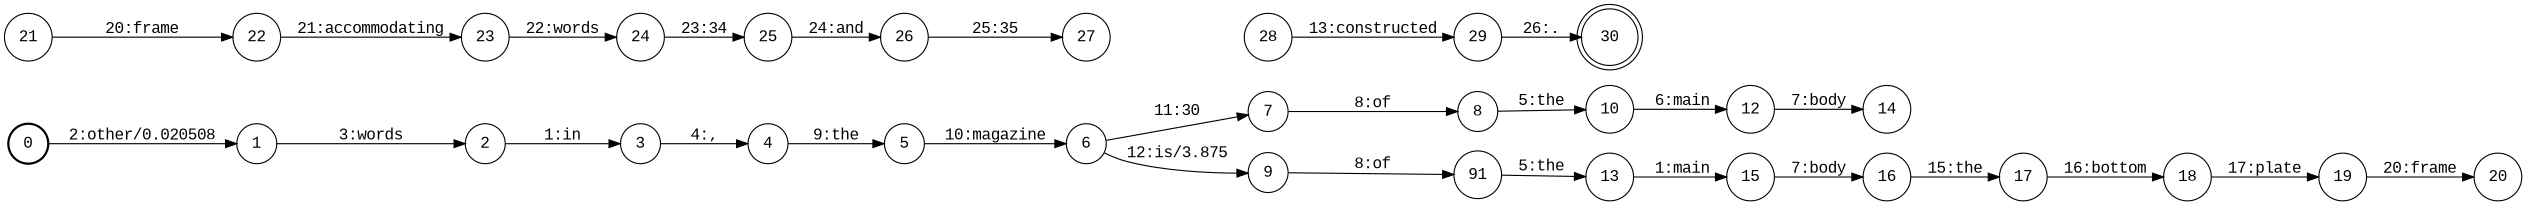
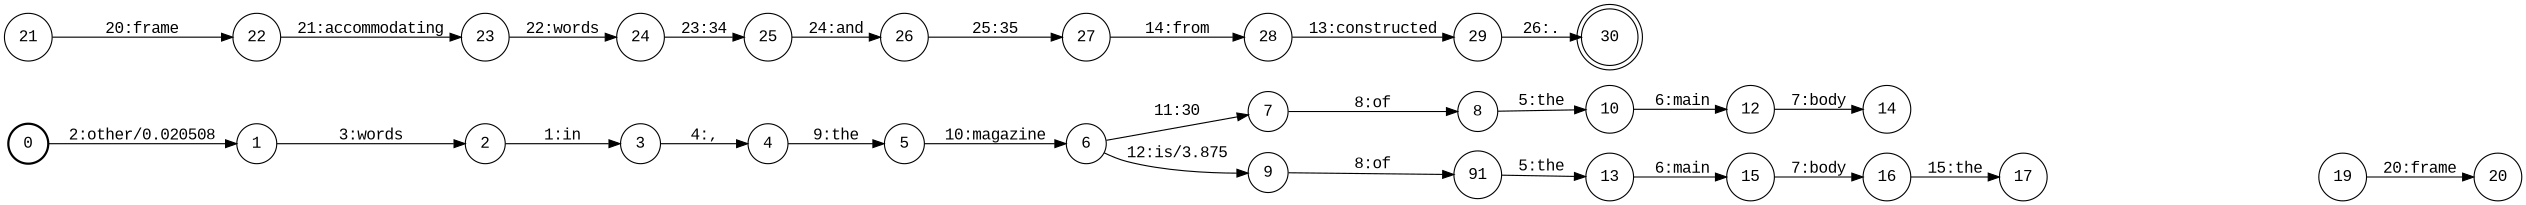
edge "27" -> "28": added, label "14:from"
edge "13" -> "15": label "1:main" -> "6:main"
node "18": removed
